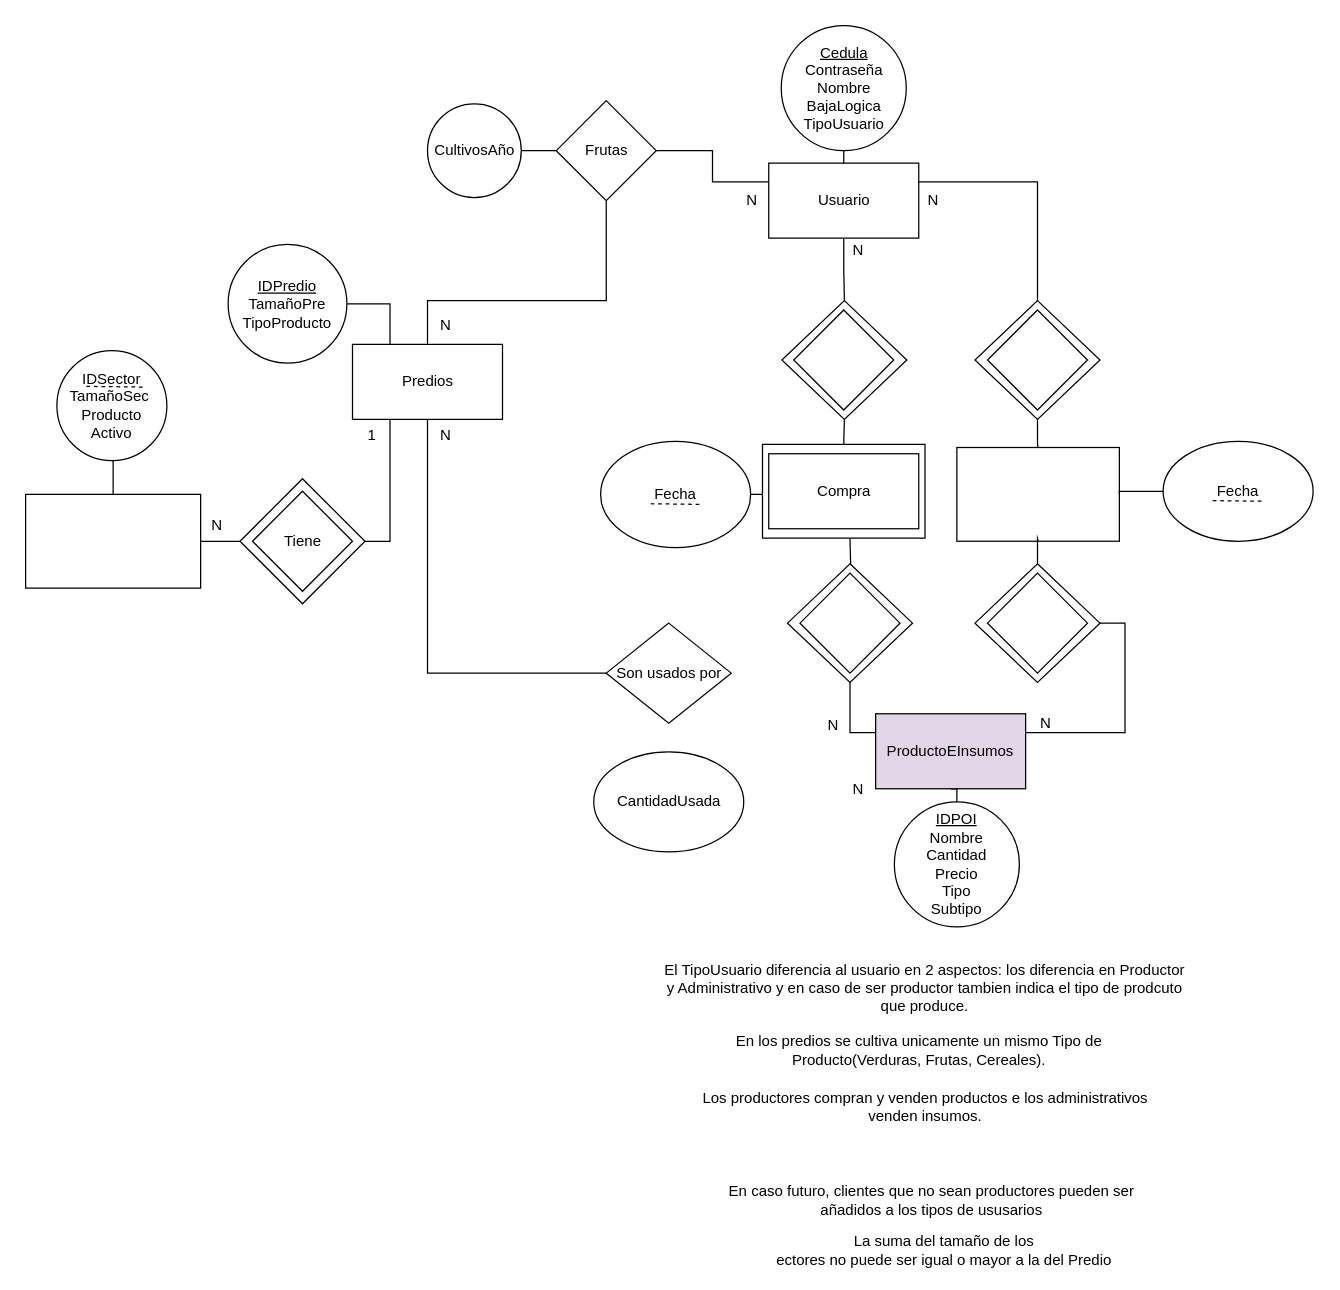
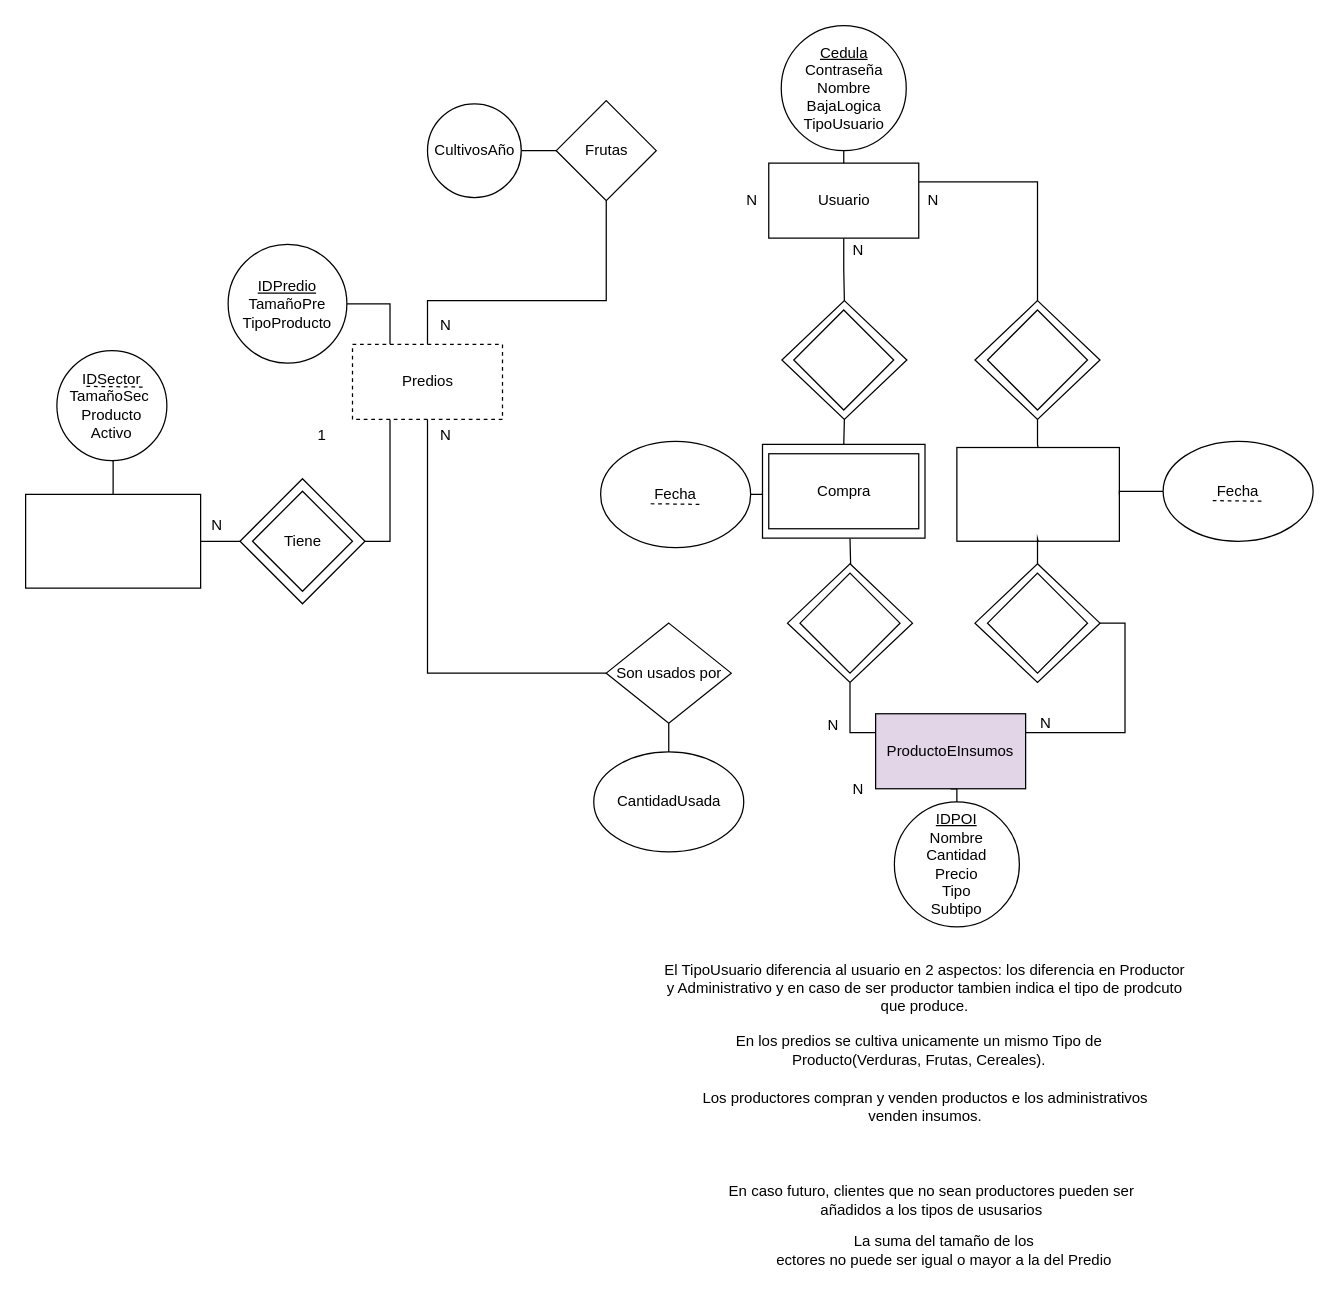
edge "Frutas" -- "Usuario": removed
node "Predios": style solid -> dashed
node "1": moved (378, 435) -> (328, 435)
edge "Son usados por" -- "CantidadUsada": added
